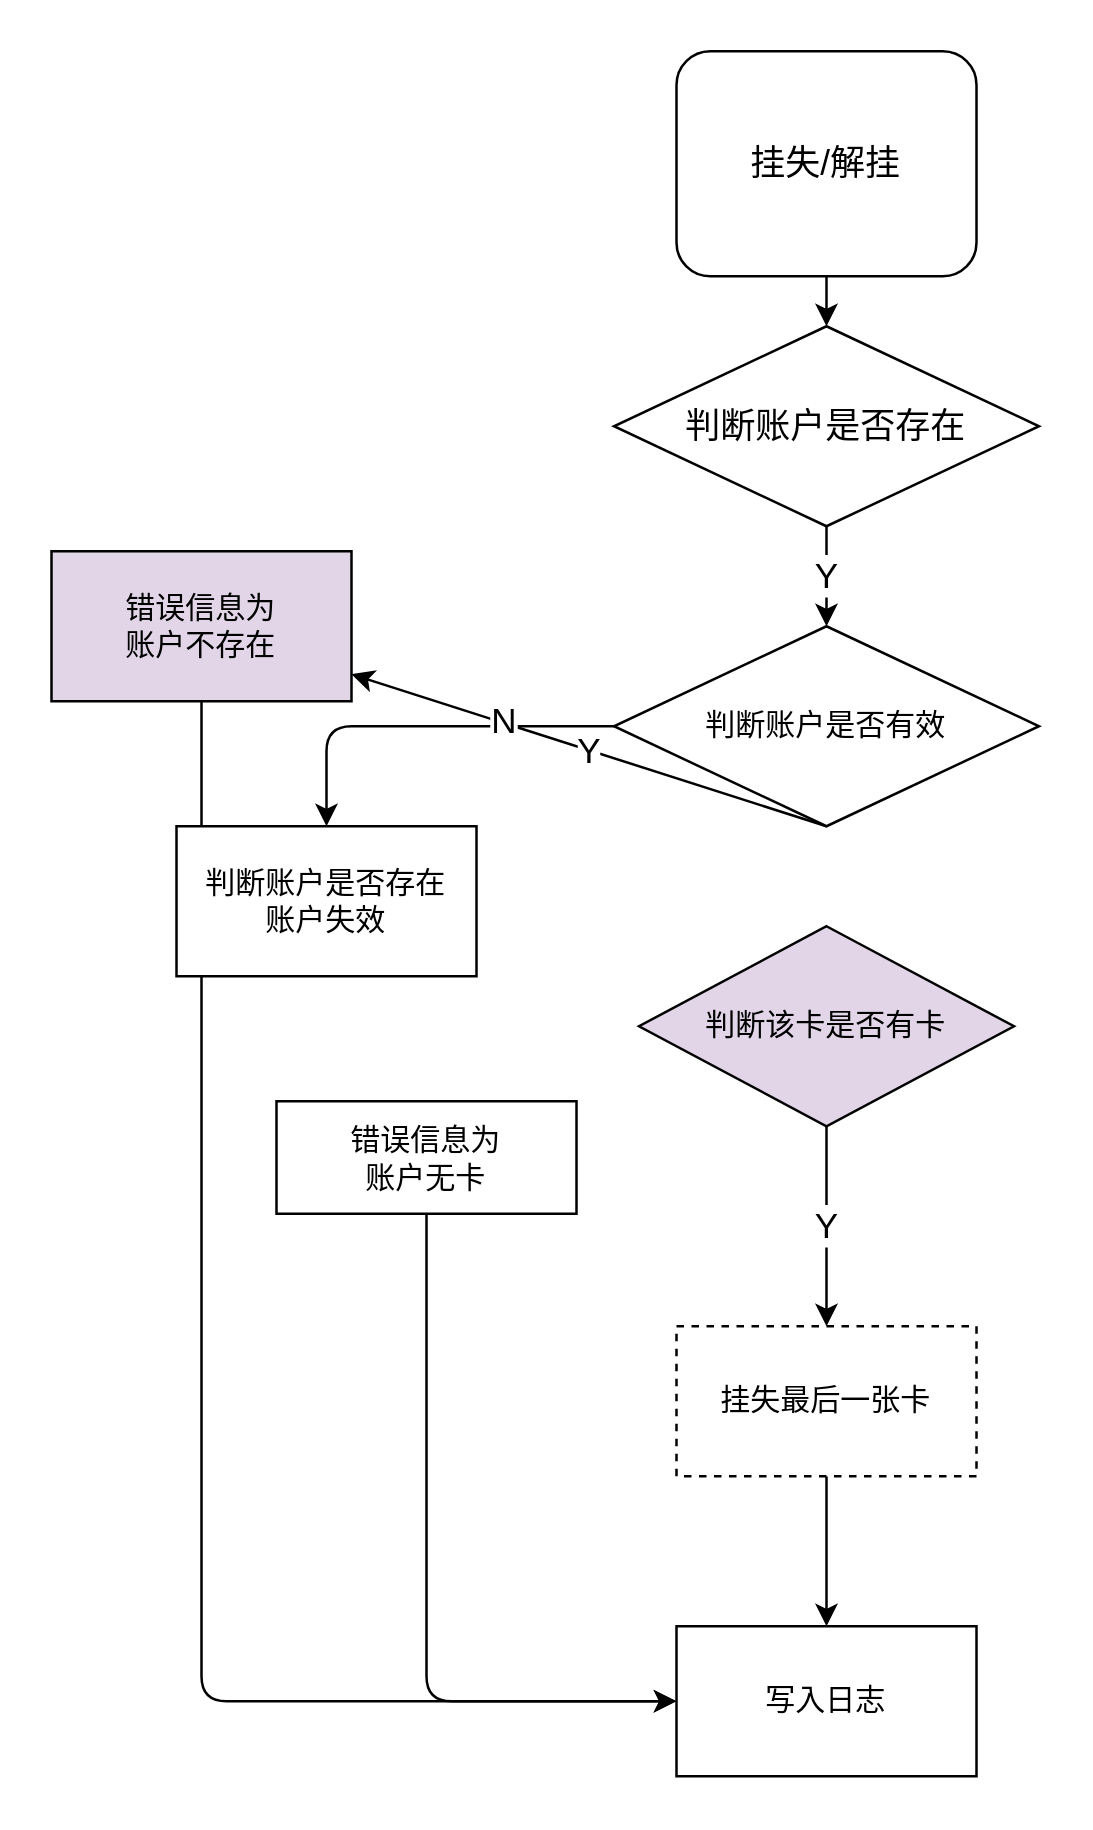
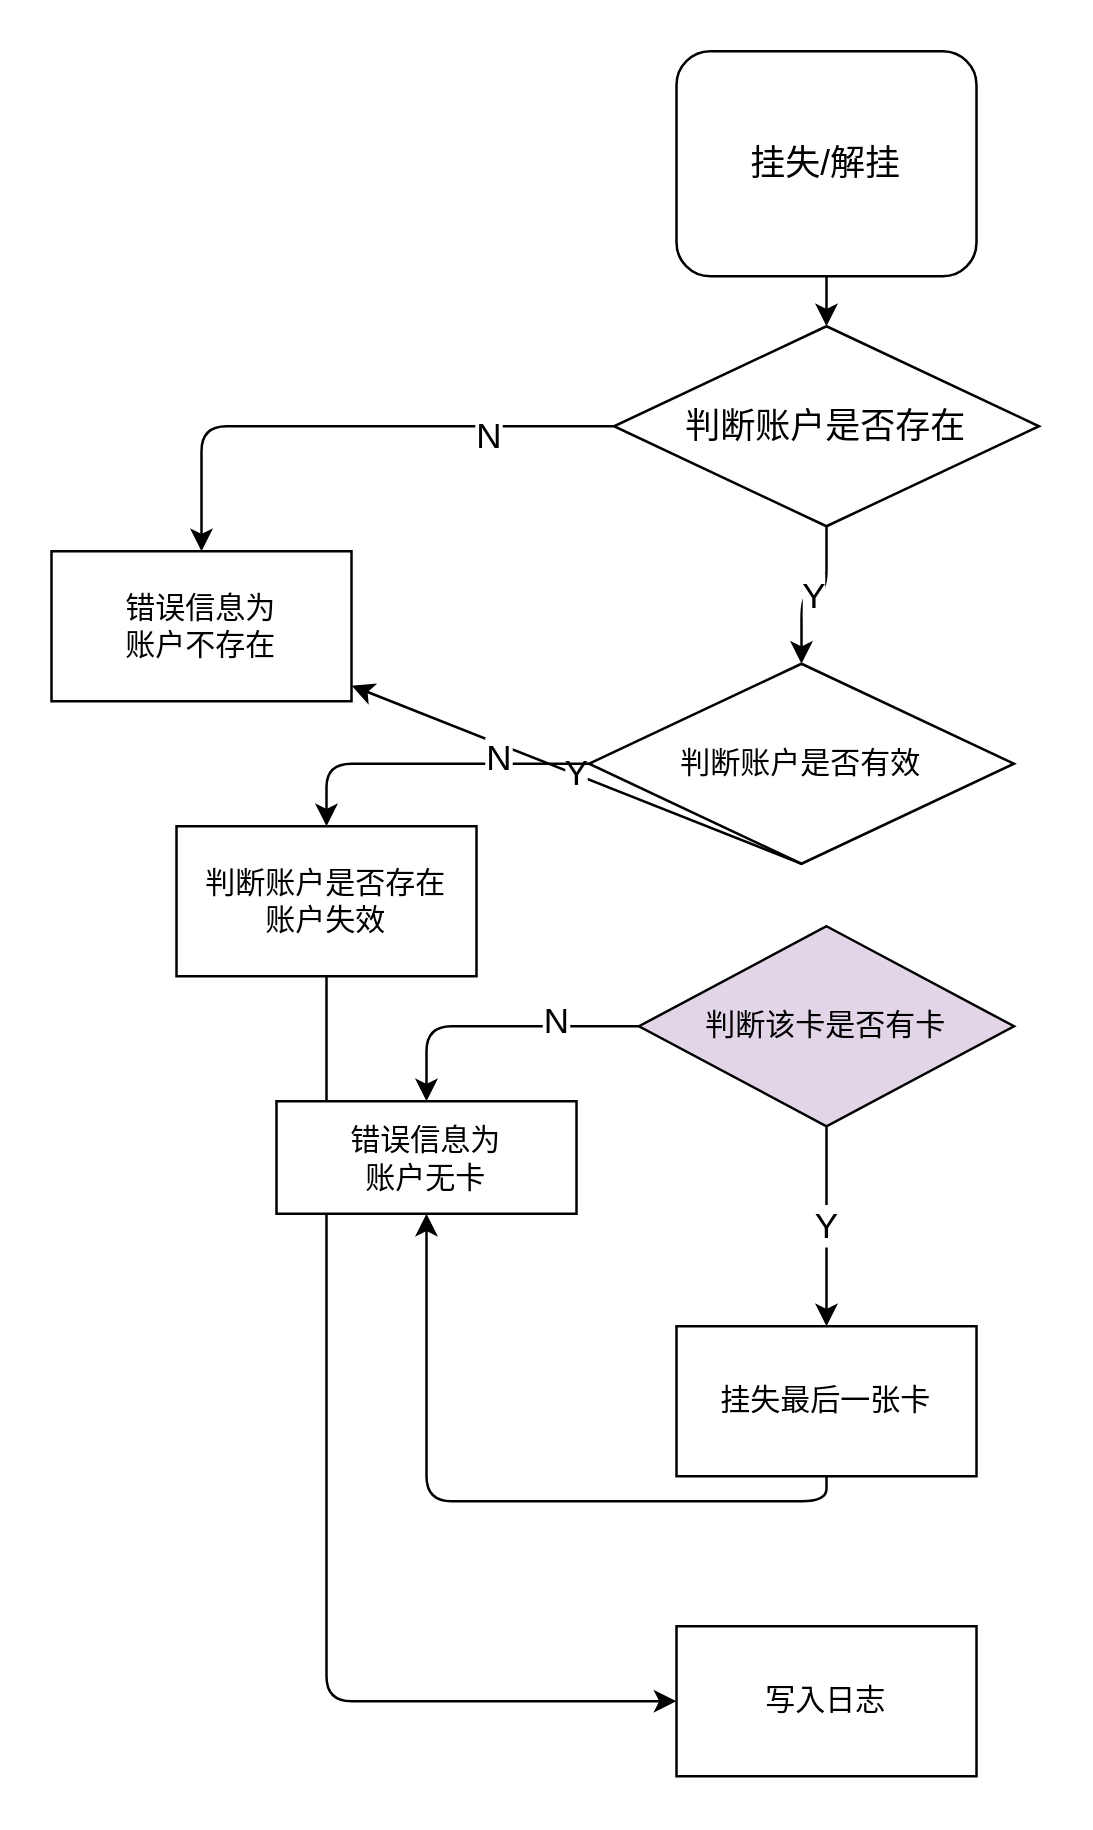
edge "判断账户是否存在" -> "错误信息为 账户不存在": added, label "N"
node "错误信息为 账户不存在": fillcolor #e1d5e7 -> #ffffff
node "判断账户是否有效": moved (826, 726) -> (801, 764)
edge "判断该卡是否有卡" -> "错误信息为 账户无卡": added, label "N"
edge "错误信息为 账户不存在" -> "写入日志": removed
node "挂失最后一张卡": style dashed -> solid
edge "判断账户是否存在 账户失效" -> "写入日志": added
edge "挂失最后一张卡" -> "写入日志": now "挂失最后一张卡" -> "错误信息为 账户无卡"
edge "错误信息为 账户无卡" -> "写入日志": removed
